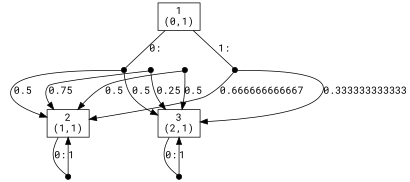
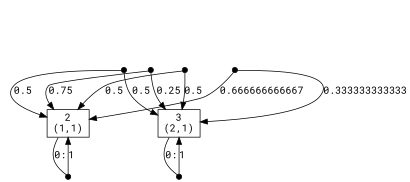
node "1 (0,1)": removed
